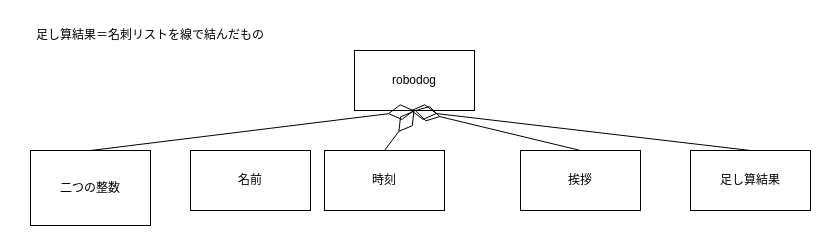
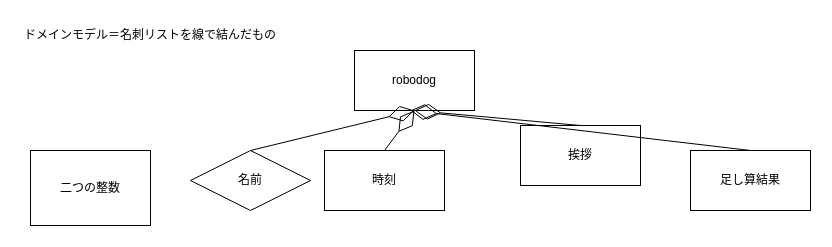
node "足し算結果＝名刺リストを線で結んだもの": label "足し算結果＝名刺リストを線で結んだもの" -> "ドメインモデル＝名刺リストを線で結んだもの"
edge "二つの整数" -> "robodog": removed
edge "名前" -> "robodog": added
node "名前": shape rectangle -> diamond
node "挨拶": moved (581, 181) -> (581, 156)
